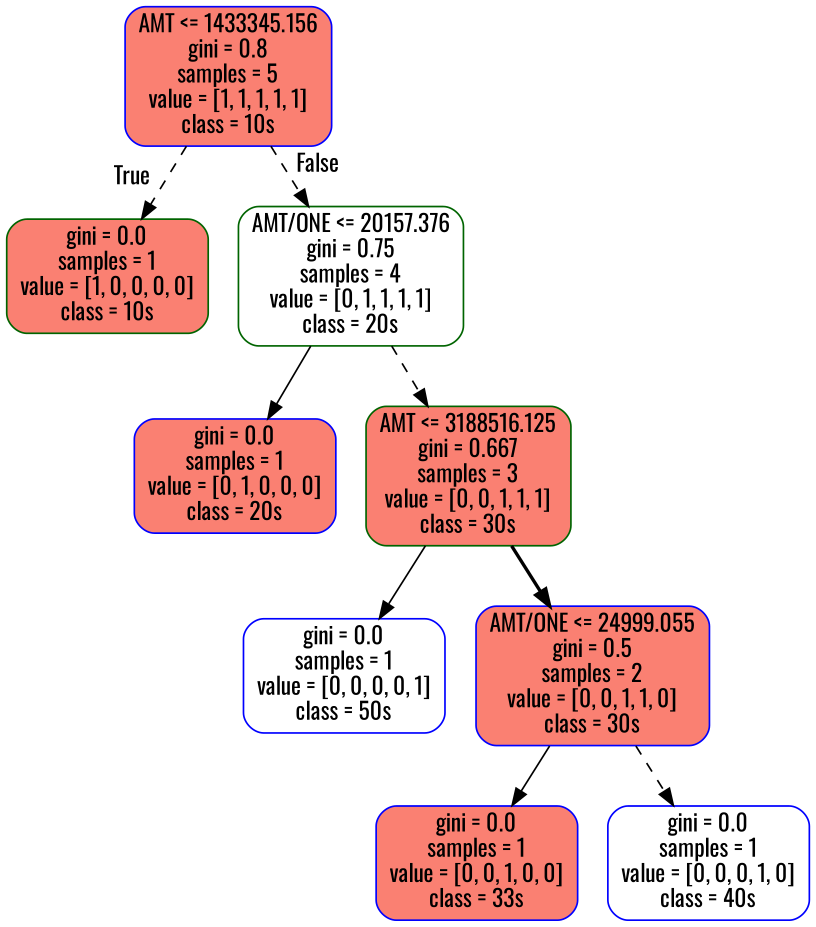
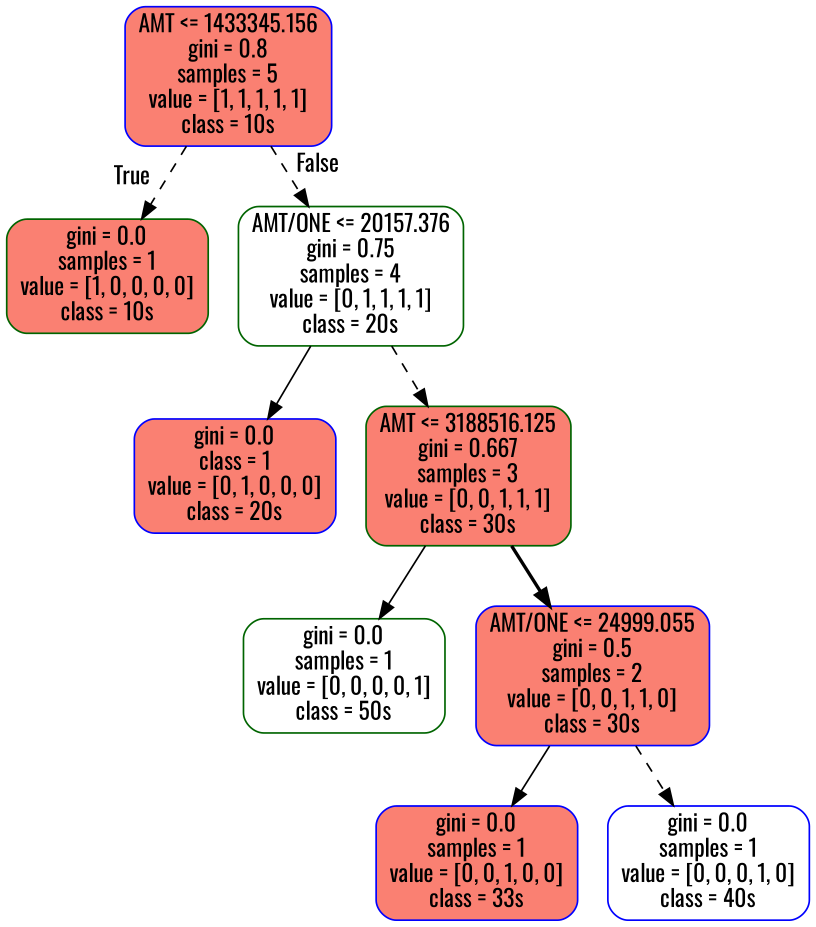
node "gini = 0.0 samples = 1 value = [0, 1, 0, 0, 0] class = 20s": label "gini = 0.0 samples = 1 value = [0, 1, 0, 0, 0] class = 20s" -> "gini = 0.0 class = 1 value = [0, 1, 0, 0, 0] class = 20s"
node "gini = 0.0 samples = 1 value = [0, 0, 0, 0, 1] class = 50s": color blue -> darkgreen
